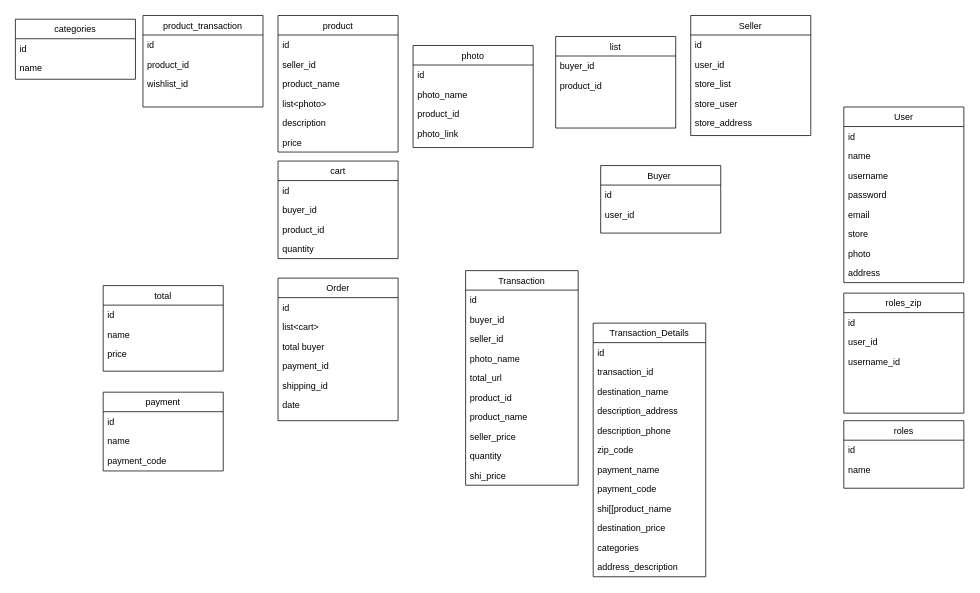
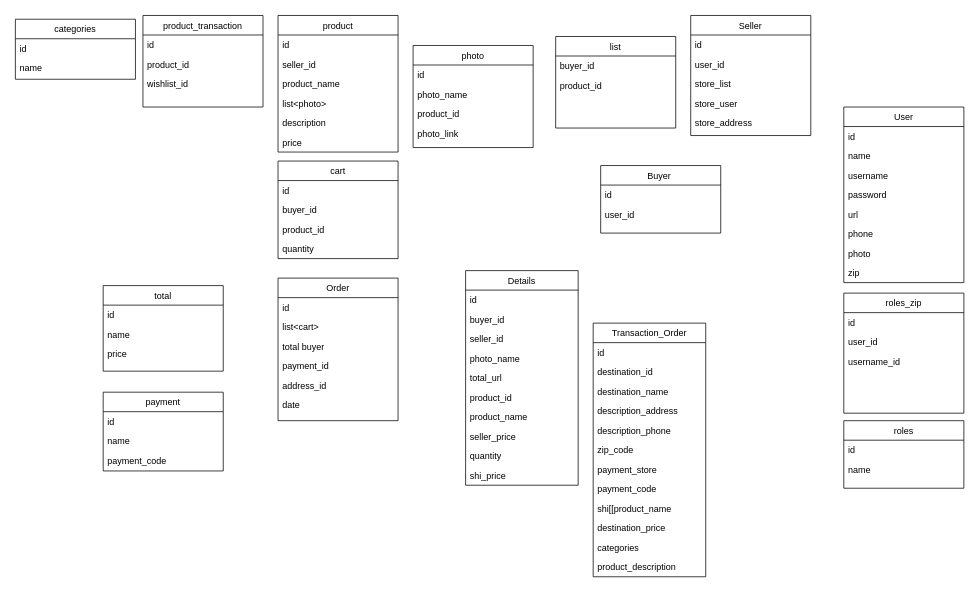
node "email": label "email" -> "url"
node "store": label "store" -> "phone"
node "address": label "address" -> "zip"
node "Transaction": label "Transaction" -> "Details"
node "Transaction_Details": label "Transaction_Details" -> "Transaction_Order"
node "transaction_id": label "transaction_id" -> "destination_id"
node "shipping_id": label "shipping_id" -> "address_id"
node "payment_name": label "payment_name" -> "payment_store"
node "address_description": label "address_description" -> "product_description"
